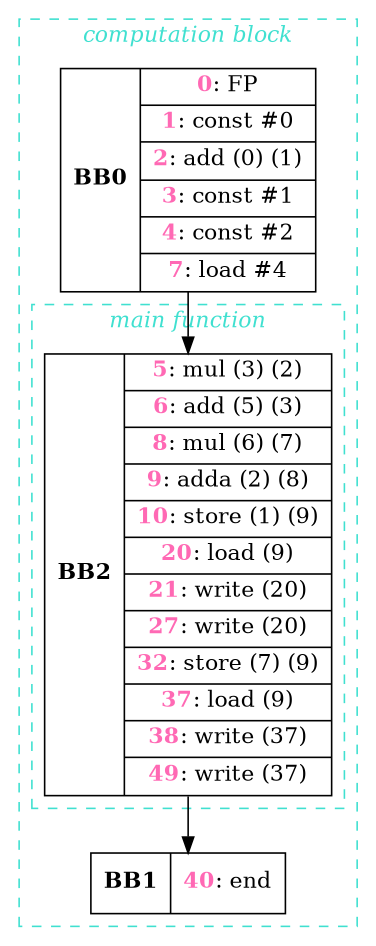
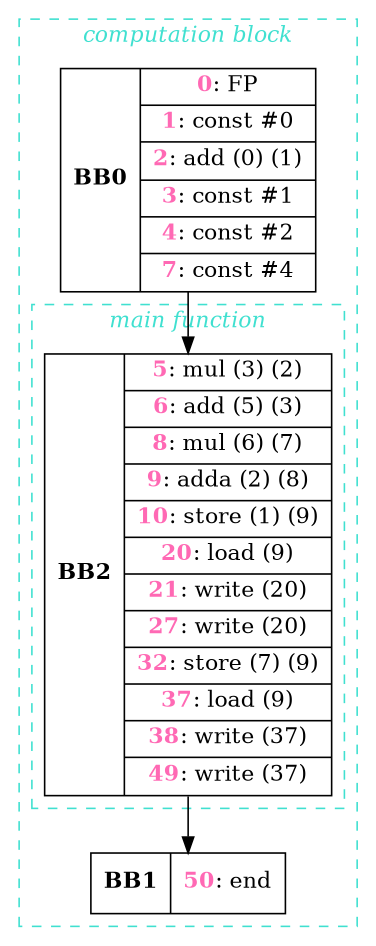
node "BB0": text ": load #4" -> ": const #4"
node "BB1": text "40" -> "50"
